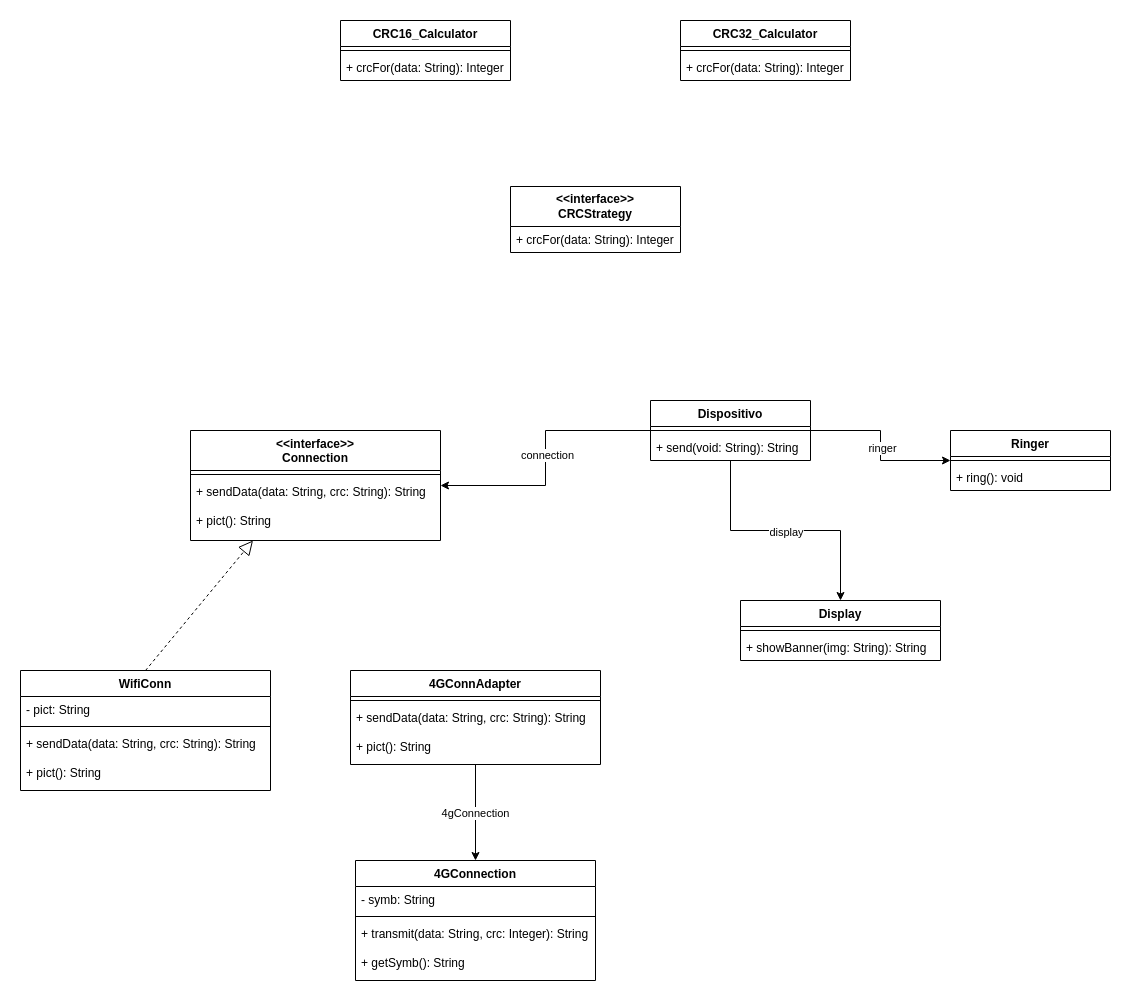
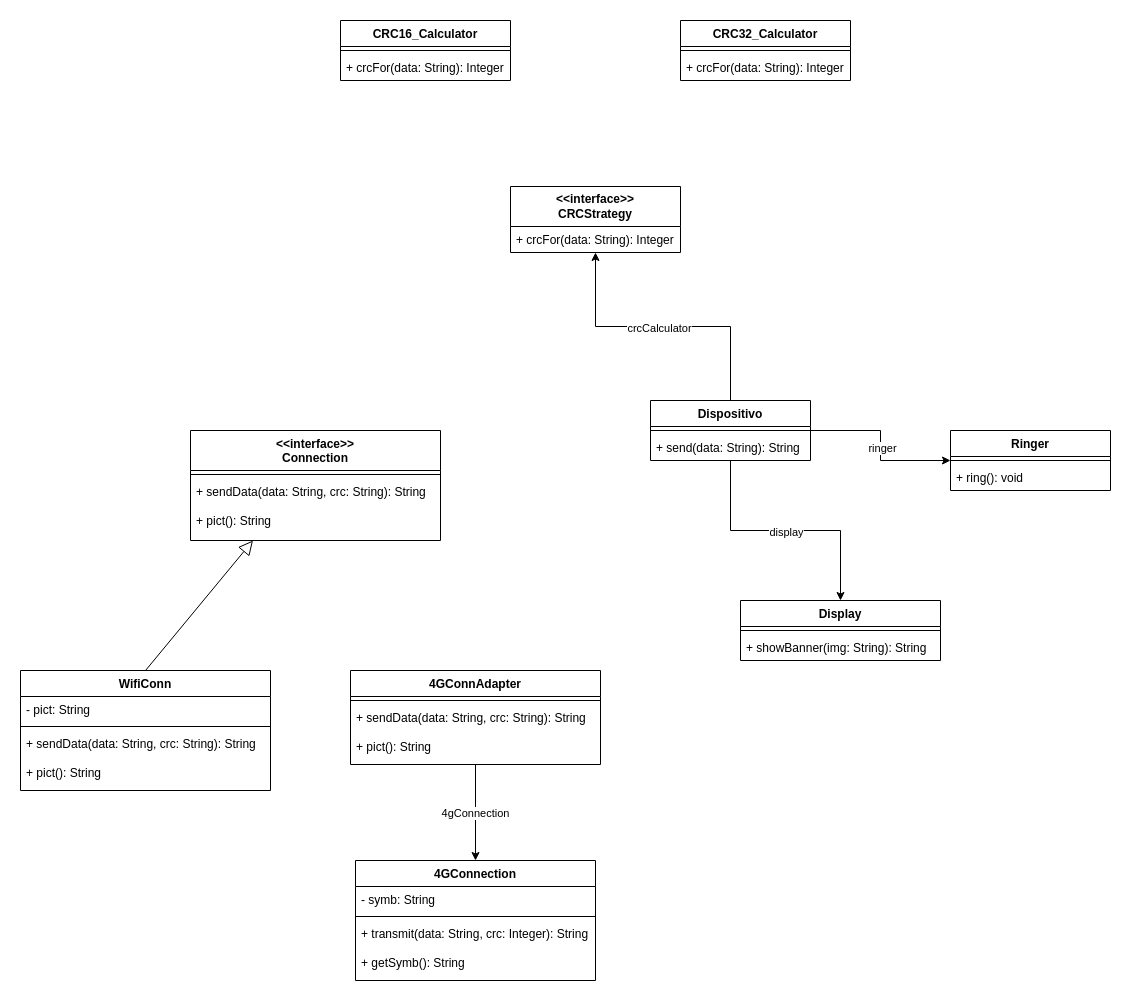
edge "Dispositivo" -> "<<interface>> CRCStrategy": added, label "crcCalculator"
edge "Dispositivo" -> "<<interface>> Connection": removed, label "connection"
node "+ send(void: String): String": label "+ send(void: String): String" -> "+ send(data: String): String"
edge "WifiConn" -> "<<interface>> Connection": style dashed -> solid
